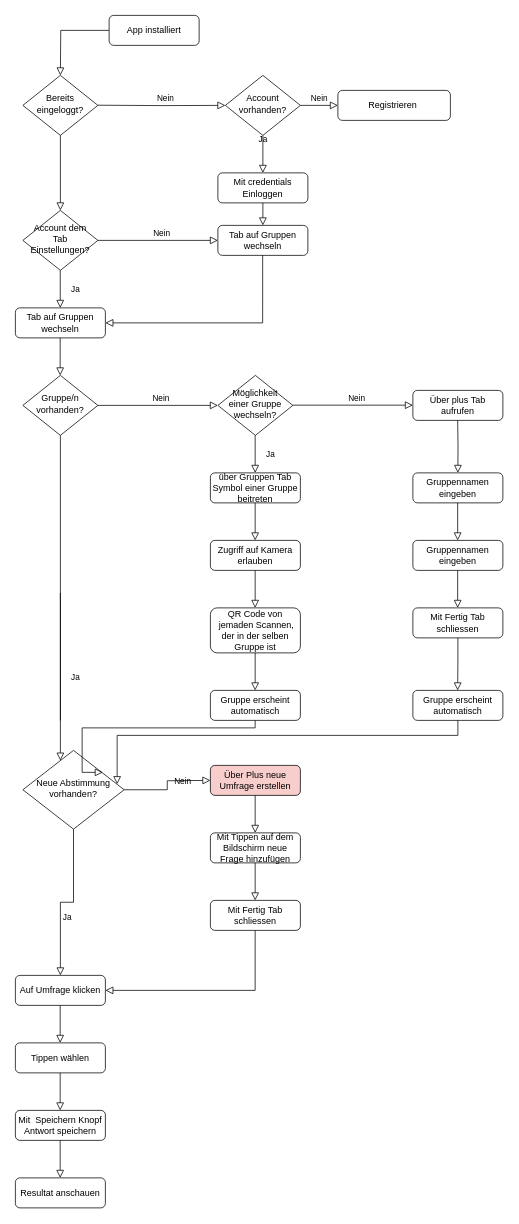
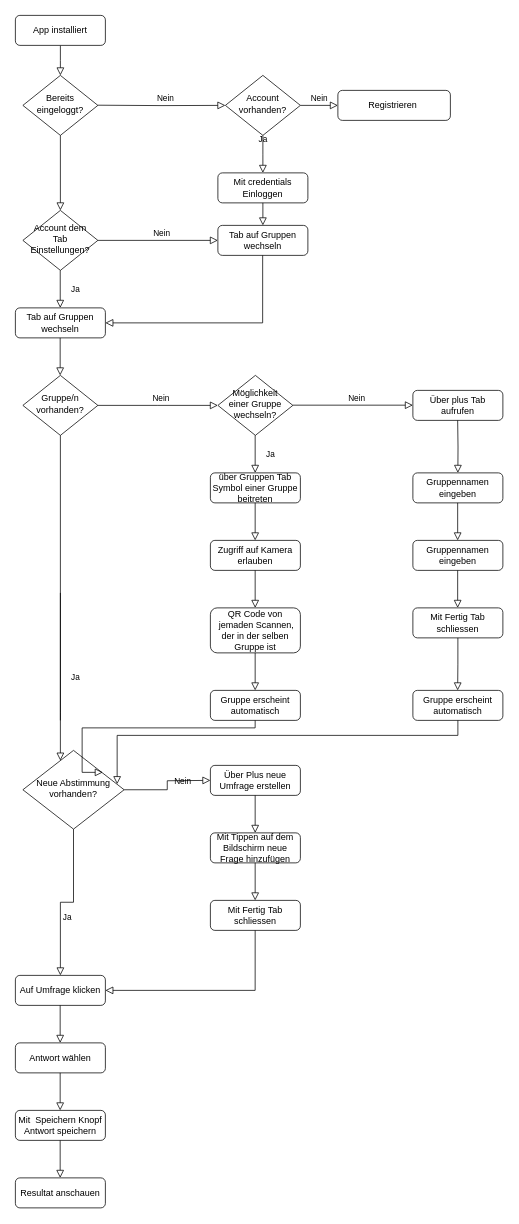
node "App installiert": moved (154, 30) -> (60, 30)
node "Über Plus neue Umfrage erstellen": fillcolor #f8cecc -> #ffffff
node "Tippen wählen": label "Tippen wählen" -> "Antwort wählen"
